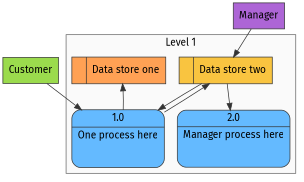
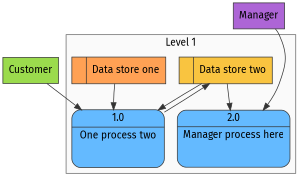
edge "Manager" -> "Data store two": now "Manager" -> "2.0"
edge "1.0" -> "Data store one": reversed
node "1.0": text "One process here" -> "One process two"
